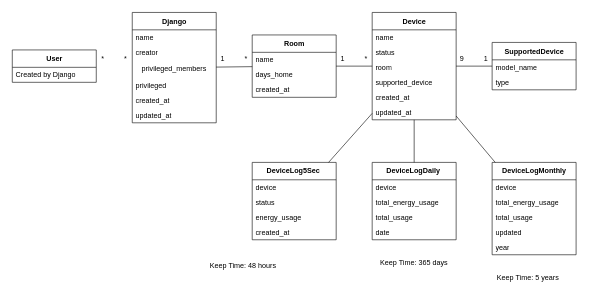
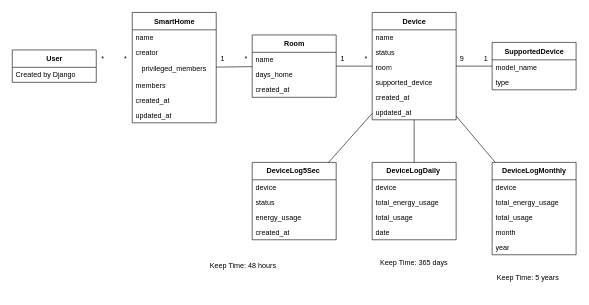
node "Django": label "Django" -> "SmartHome"
node "privileged": label "privileged" -> "members"
node "updated": label "updated" -> "month"
